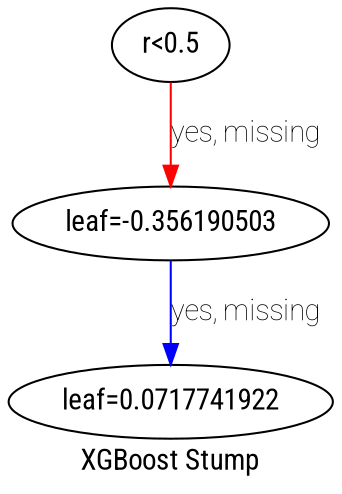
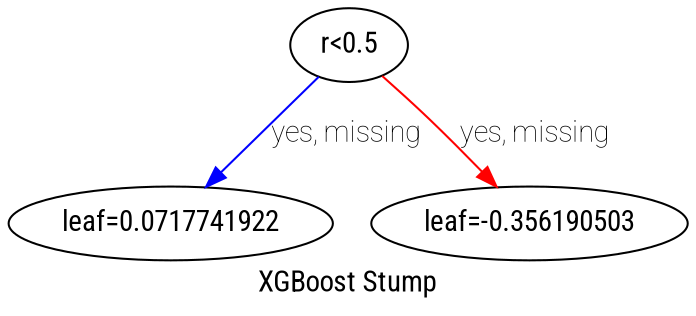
edge "leaf=-0.356190503" -> "leaf=0.0717741922": now "r<0.5" -> "leaf=0.0717741922"
